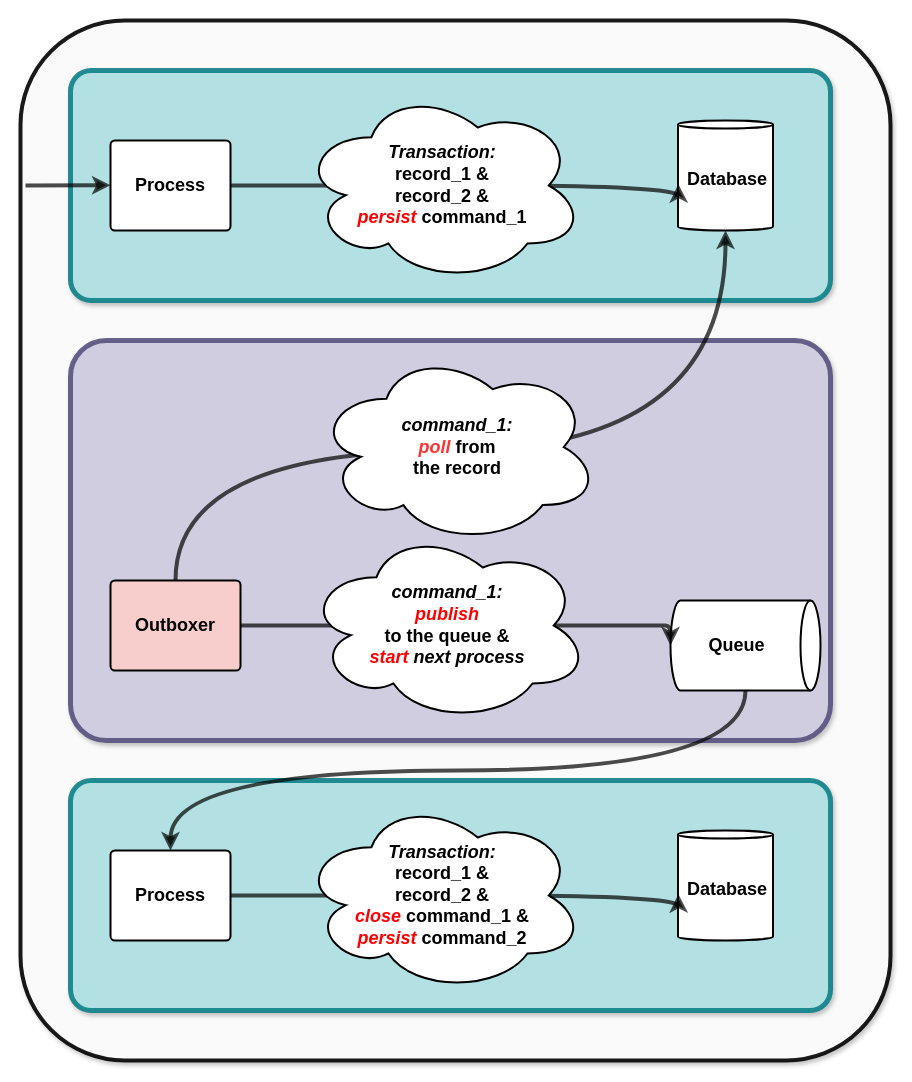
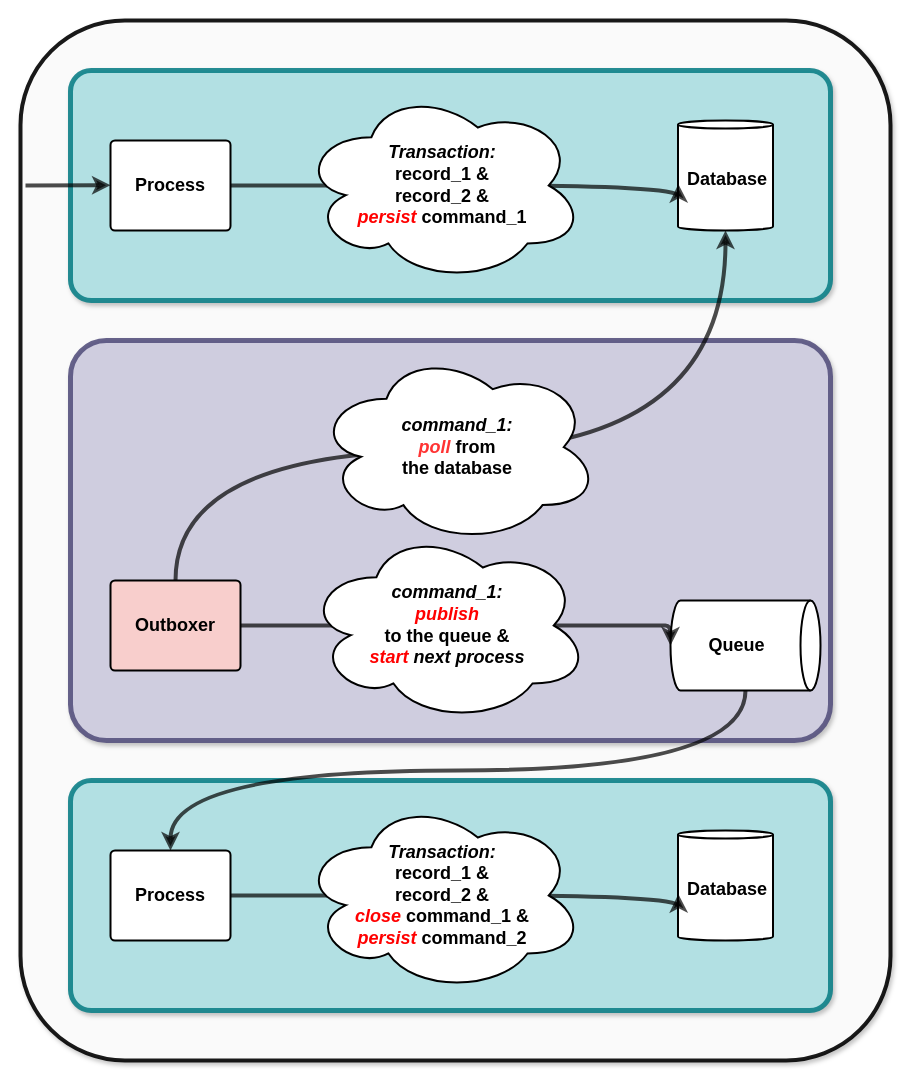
node "command_1: poll from the record": label "command_1: poll from the record" -> "command_1: poll from the database"
